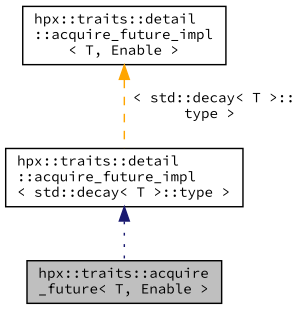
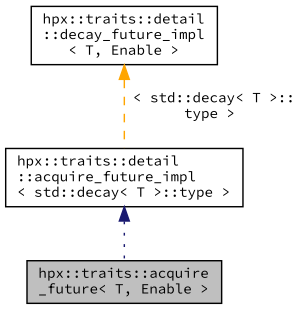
node "hpx::traits::detail ::acquire_future_impl < T, Enable >": label "hpx::traits::detail ::acquire_future_impl < T, Enable >" -> "hpx::traits::detail ::decay_future_impl < T, Enable >"
